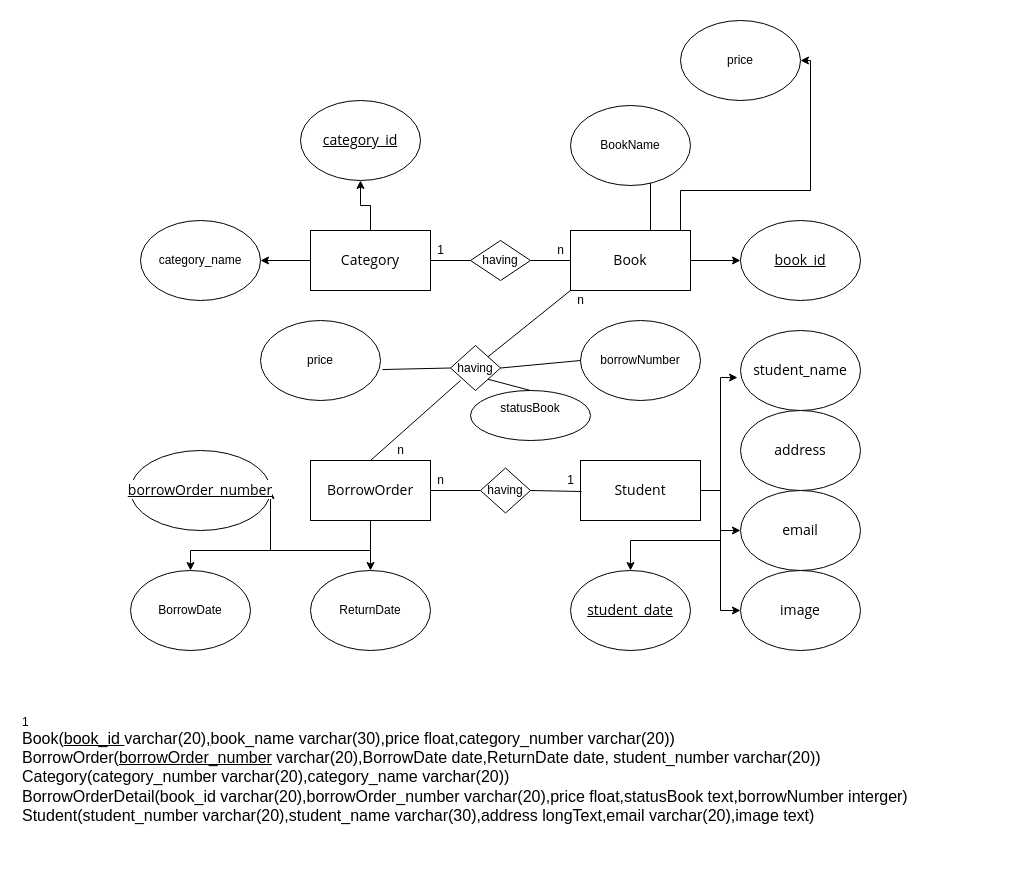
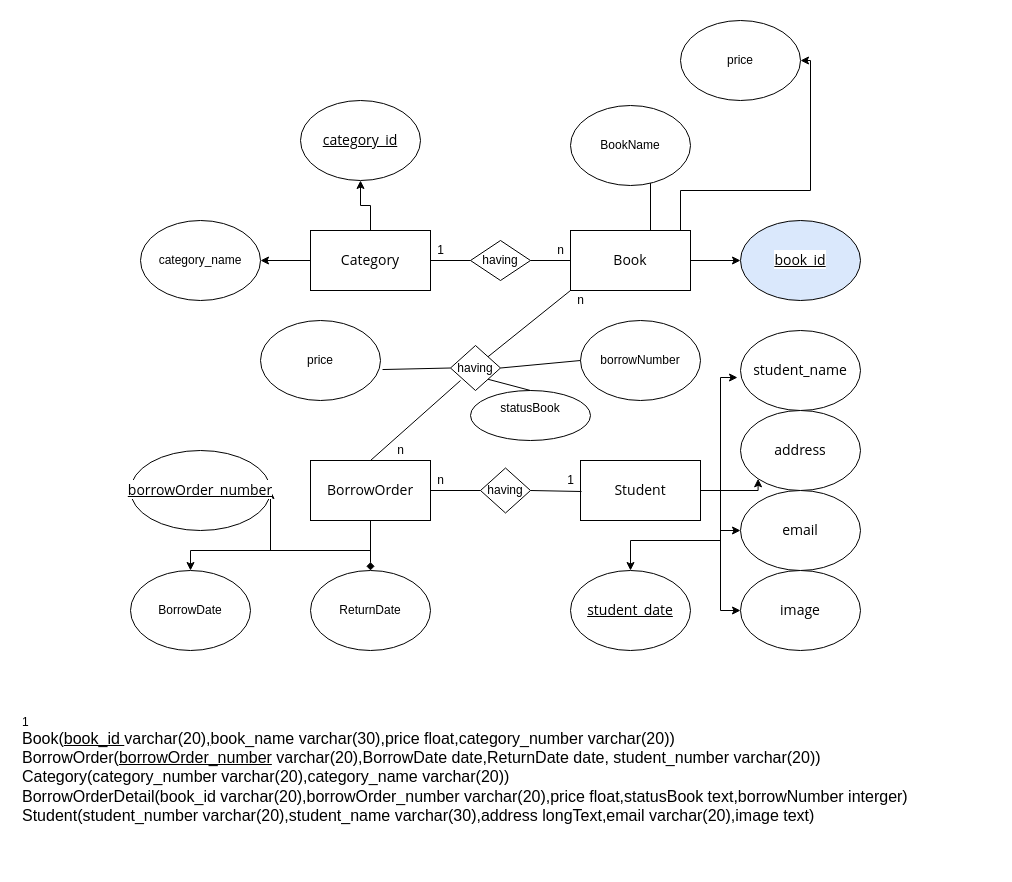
node "book_id": fillcolor #ffffff -> #dae8fc
edge "Student" -> "address": added
edge "BorrowOrder" -> "ReturnDate": arrowhead classic -> diamond
